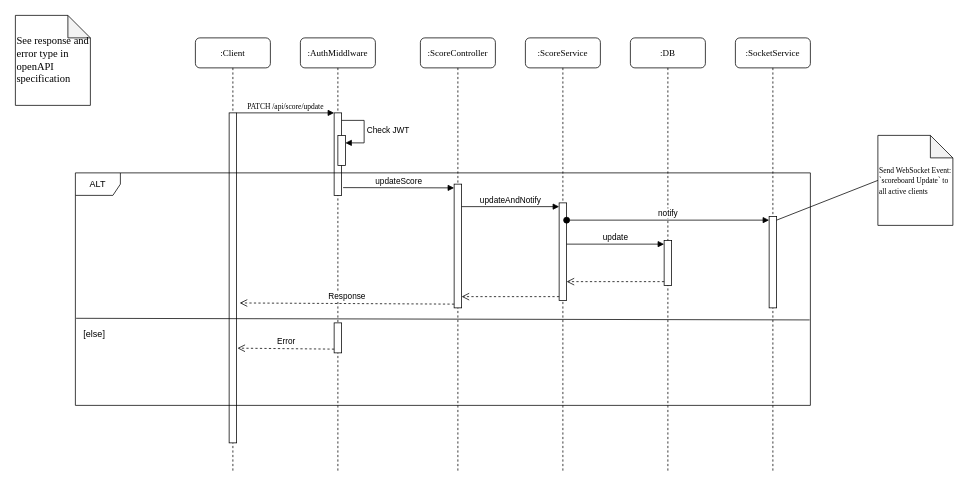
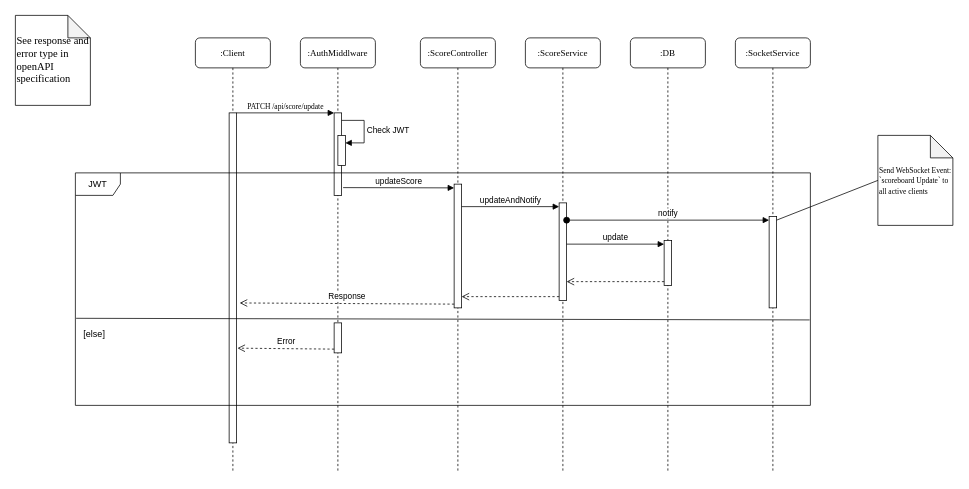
node "ALT": label "ALT" -> "JWT"
